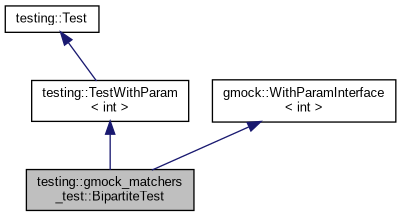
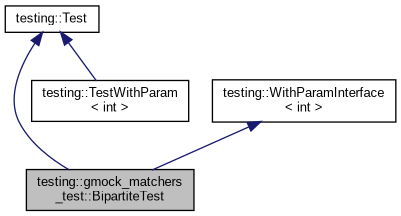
node "gmock::WithParamInterface < int >": label "gmock::WithParamInterface < int >" -> "testing::WithParamInterface < int >"
edge "testing::gmock_matchers _test::BipartiteTest" -> "testing::TestWithParam < int >": now "testing::gmock_matchers _test::BipartiteTest" -> "testing::Test"
